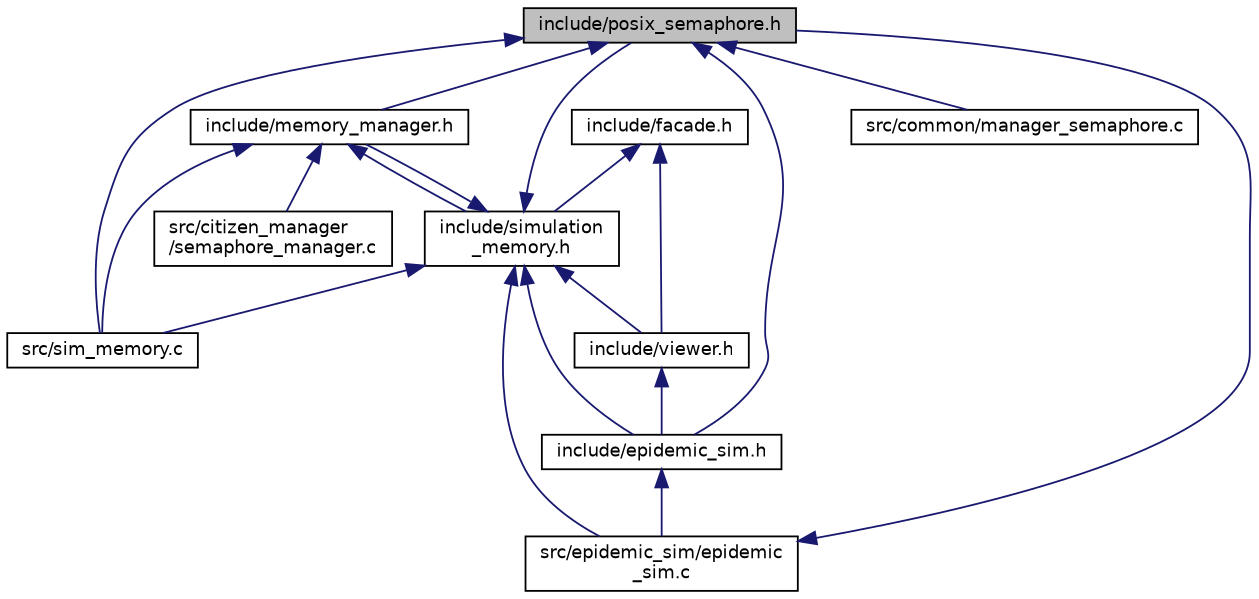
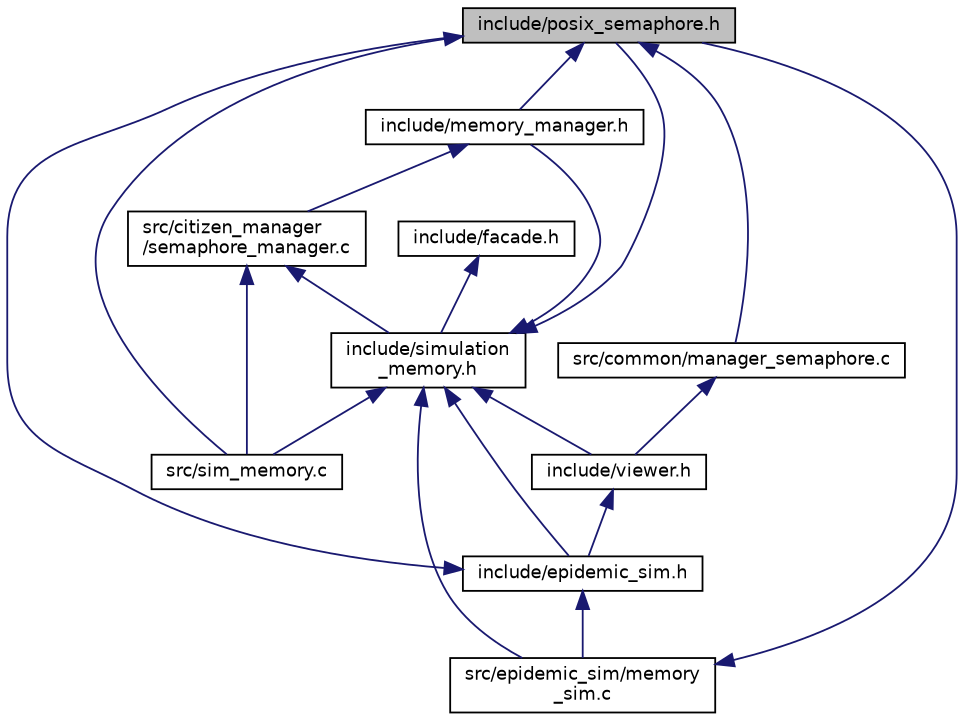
edge "include/simulation _memory.h" -> "include/memory_manager.h": now "include/simulation _memory.h" -> "src/citizen_manager /semaphore_manager.c"
edge "src/sim_memory.c" -> "include/memory_manager.h": now "src/sim_memory.c" -> "src/citizen_manager /semaphore_manager.c"
edge "include/epidemic_sim.h" -> "include/posix_semaphore.h": reversed
edge "include/viewer.h" -> "include/facade.h": now "include/viewer.h" -> "src/common/manager_semaphore.c"
node "src/epidemic_sim/epidemic _sim.c": label "src/epidemic_sim/epidemic _sim.c" -> "src/epidemic_sim/memory _sim.c"
